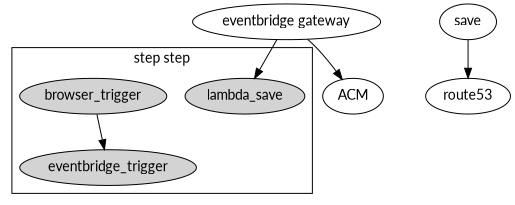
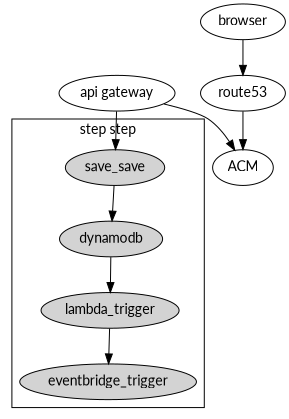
node "eventbridge gateway": label "eventbridge gateway" -> "api gateway"
node "save": label "save" -> "browser"
node "browser_trigger": label "browser_trigger" -> "lambda_trigger"
node "lambda_save": label "lambda_save" -> "save_save"
edge "route53" -> "ACM": added
node "dynamodb": added
